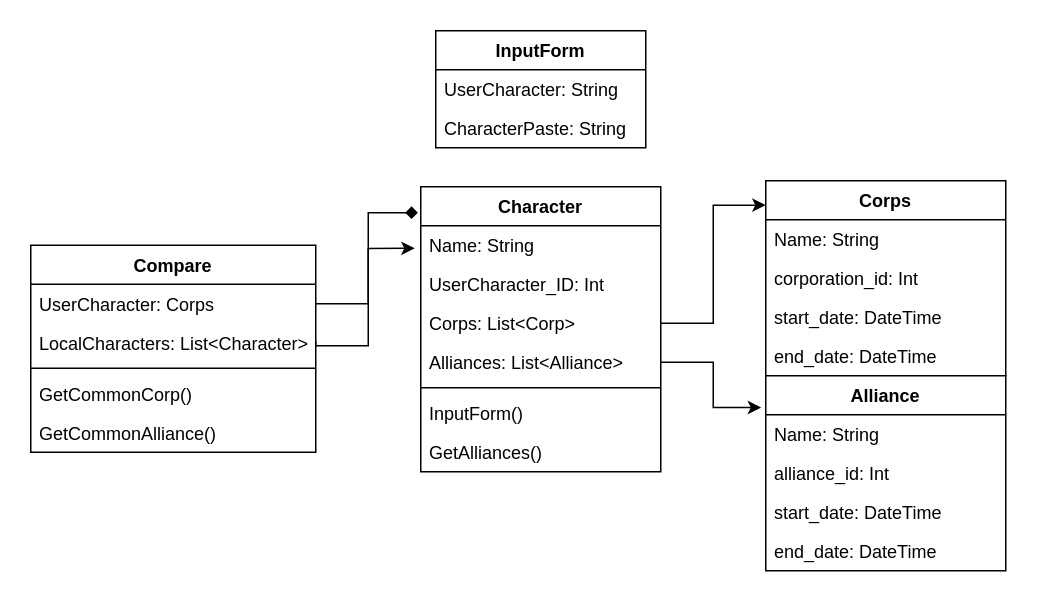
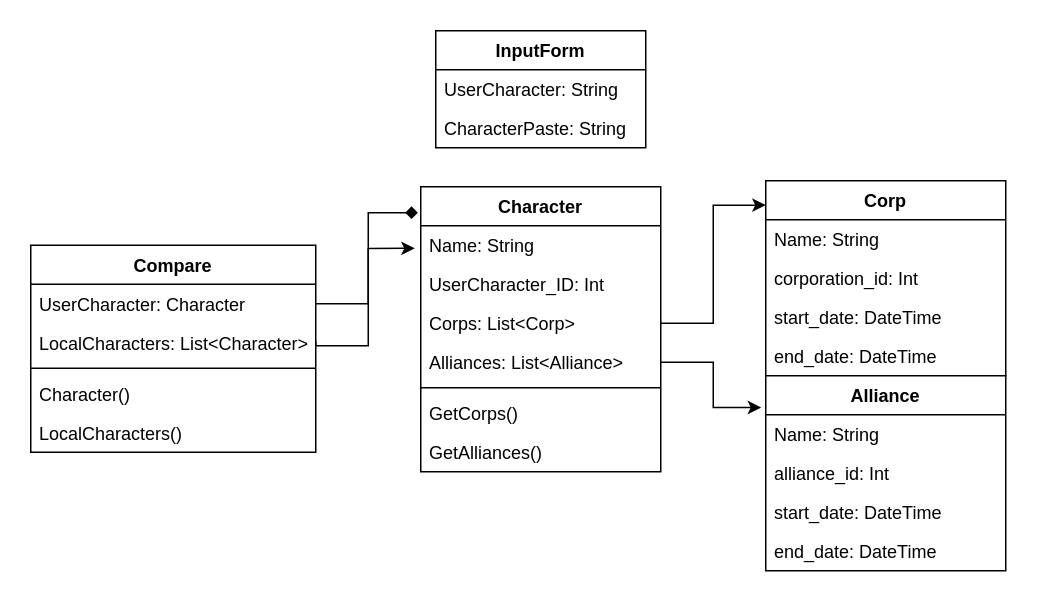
node "Corps": label "Corps" -> "Corp"
node "UserCharacter: Corps": label "UserCharacter: Corps" -> "UserCharacter: Character"
node "GetCommonCorp()": label "GetCommonCorp()" -> "Character()"
node "InputForm()": label "InputForm()" -> "GetCorps()"
node "GetCommonAlliance()": label "GetCommonAlliance()" -> "LocalCharacters()"
